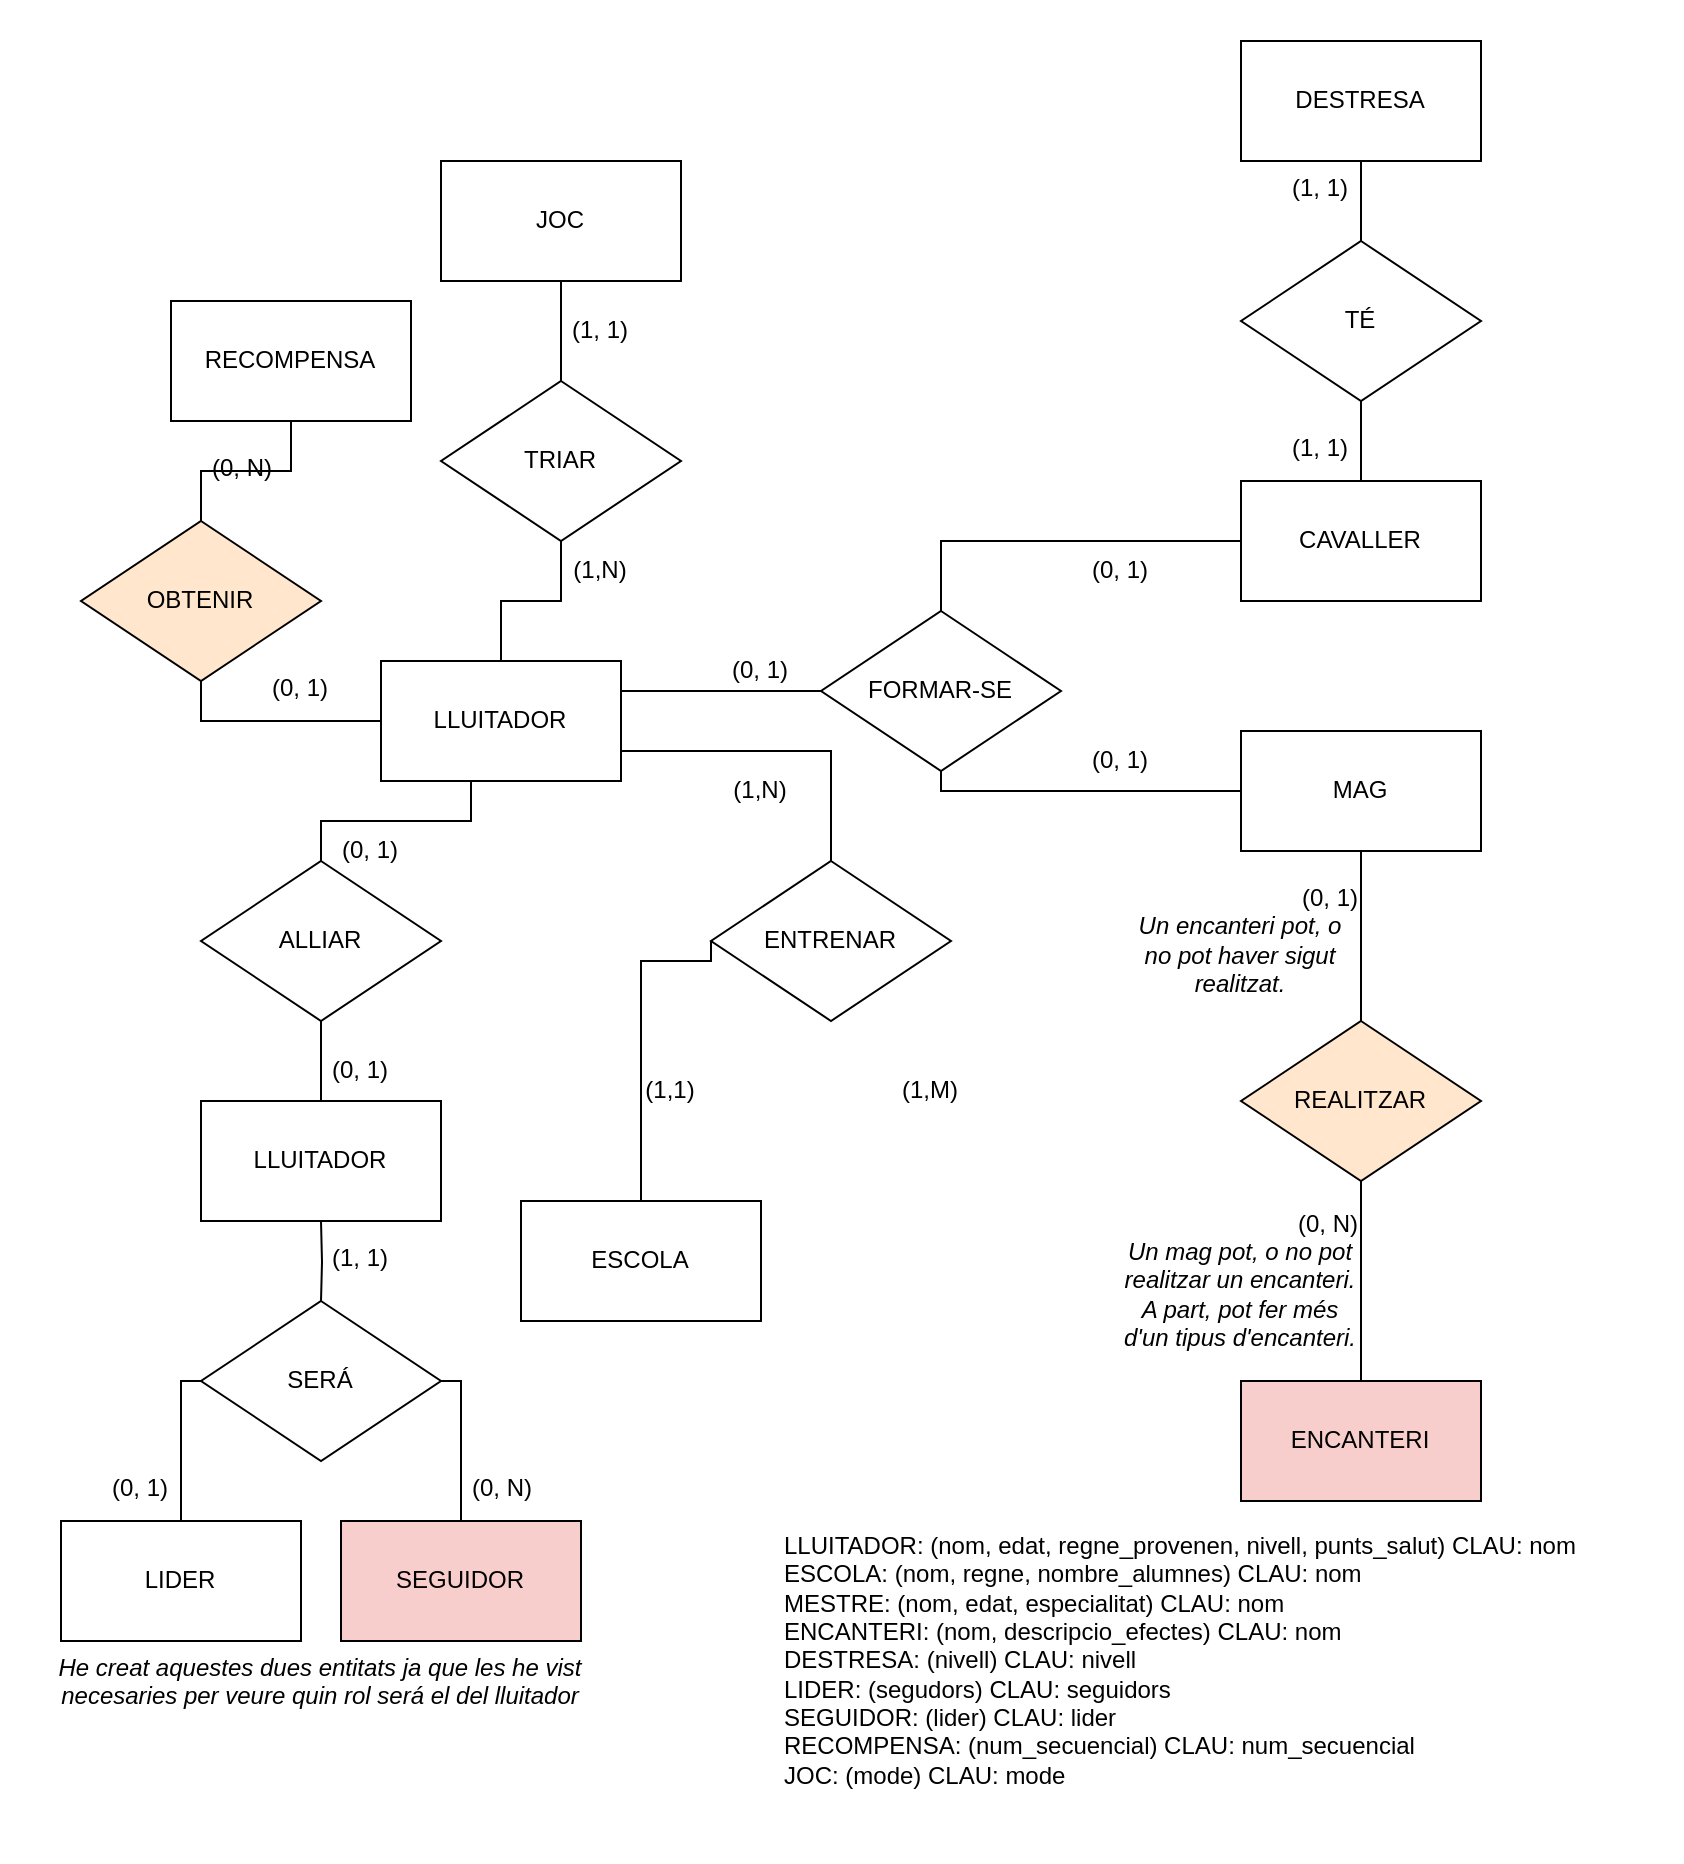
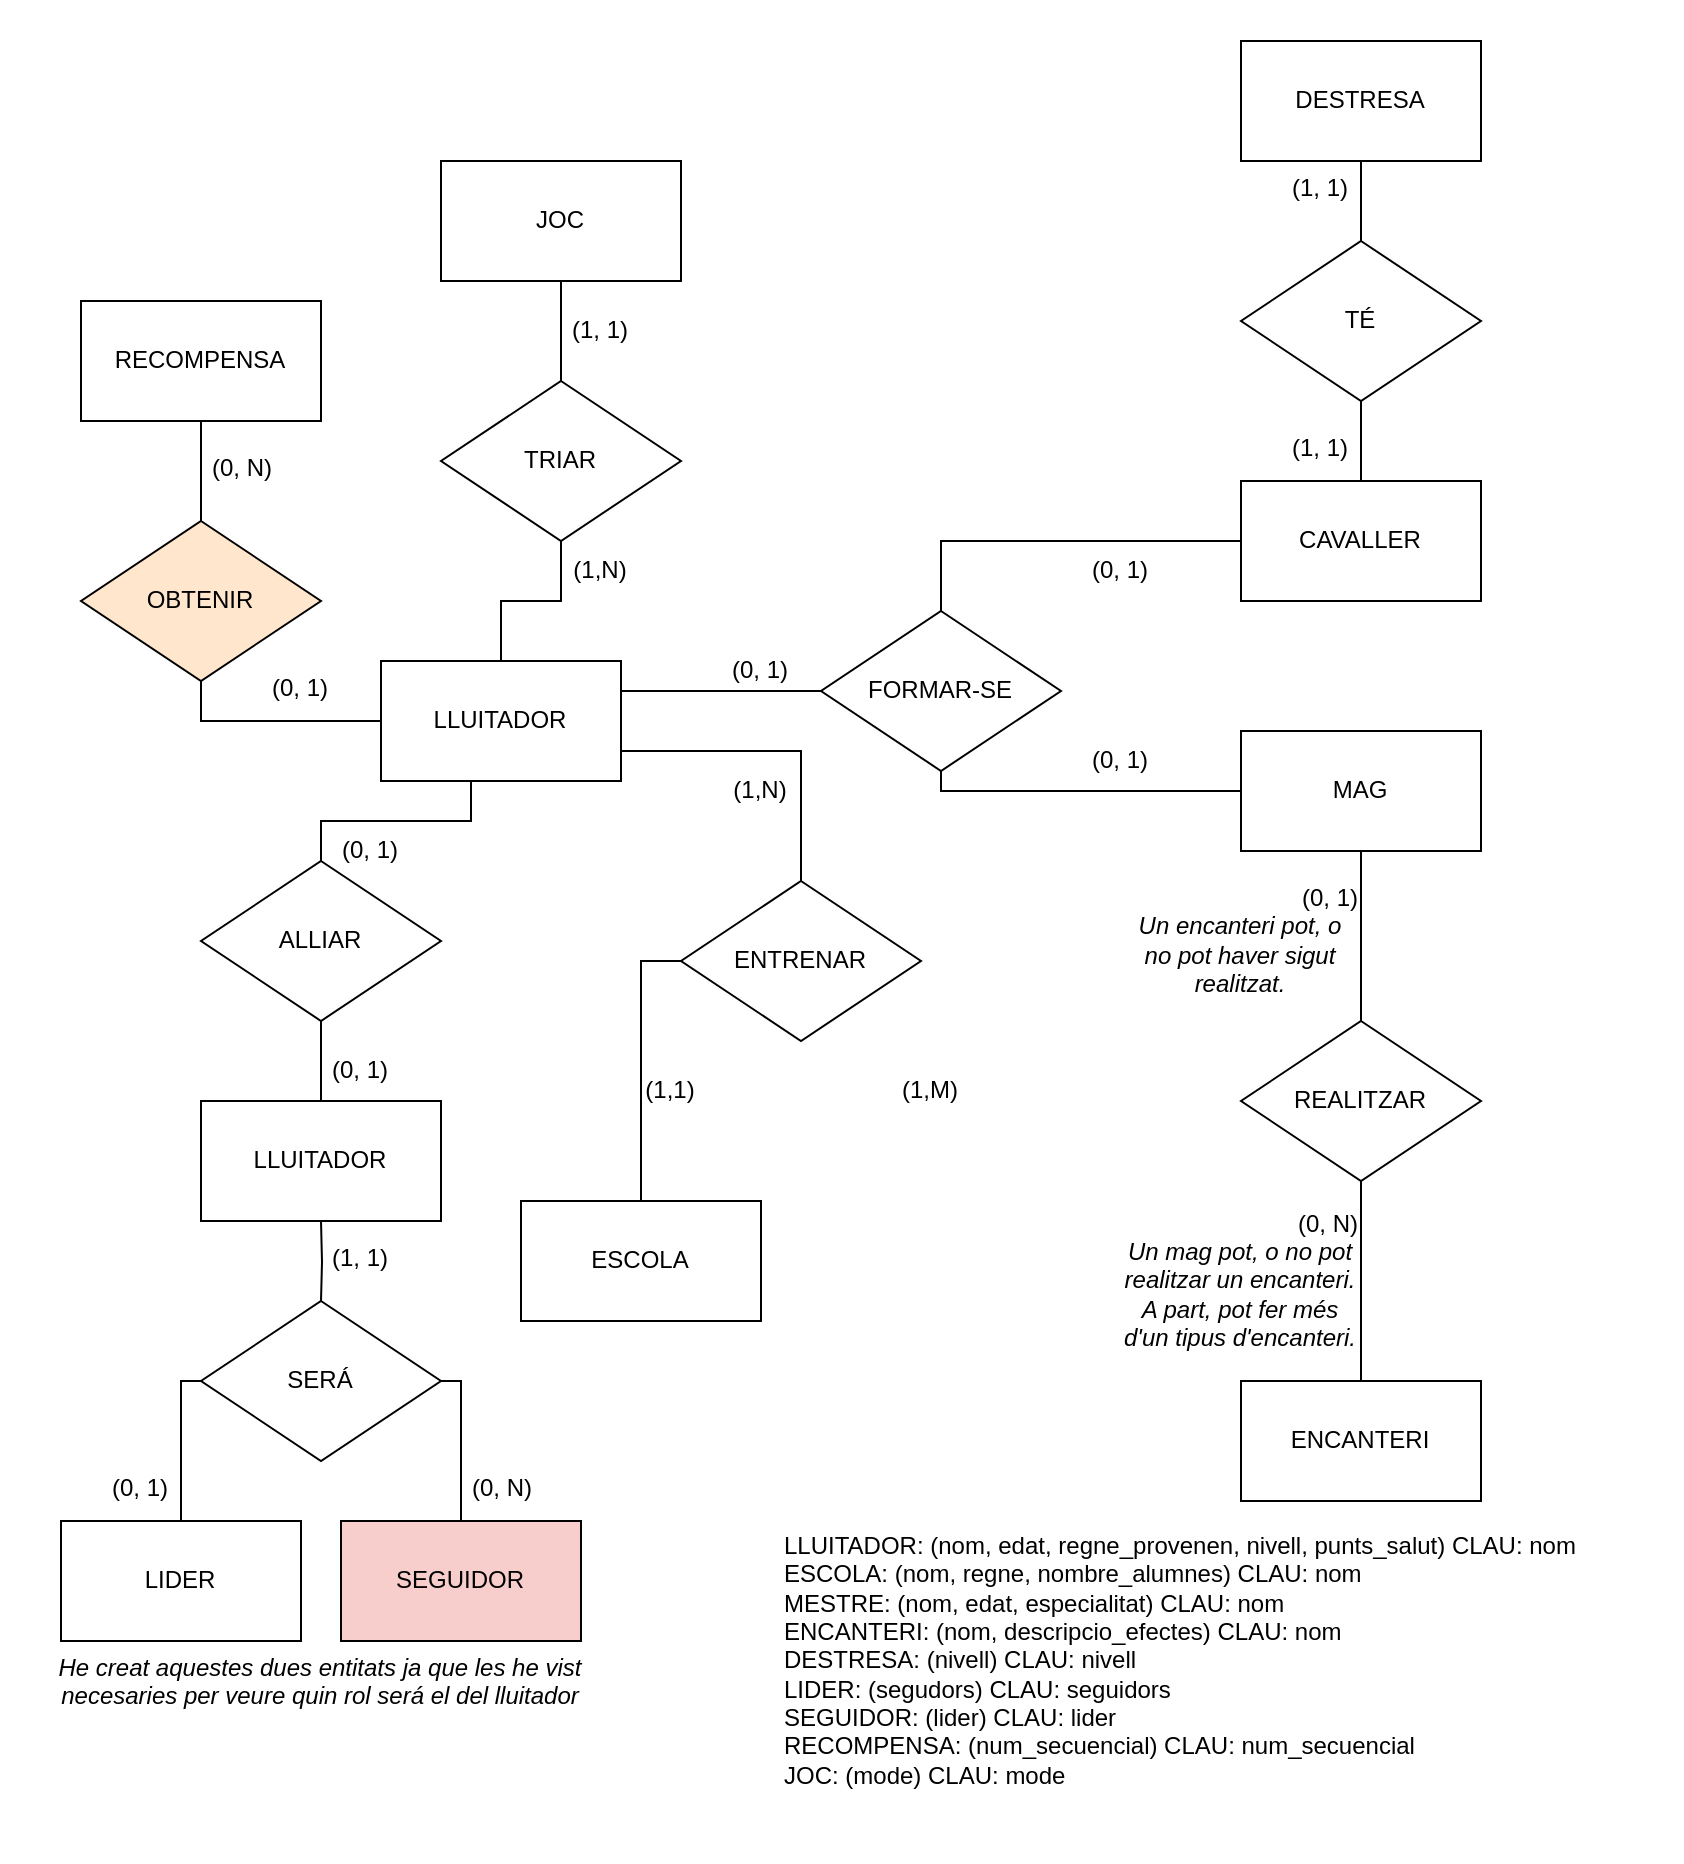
node "RECOMPENSA": moved (291, 361) -> (201, 361)
node "ENTRENAR": moved (831, 941) -> (801, 961)
node "REALITZAR": fillcolor #ffe6cc -> #ffffff
node "ENCANTERI": fillcolor #f8cecc -> #ffffff
